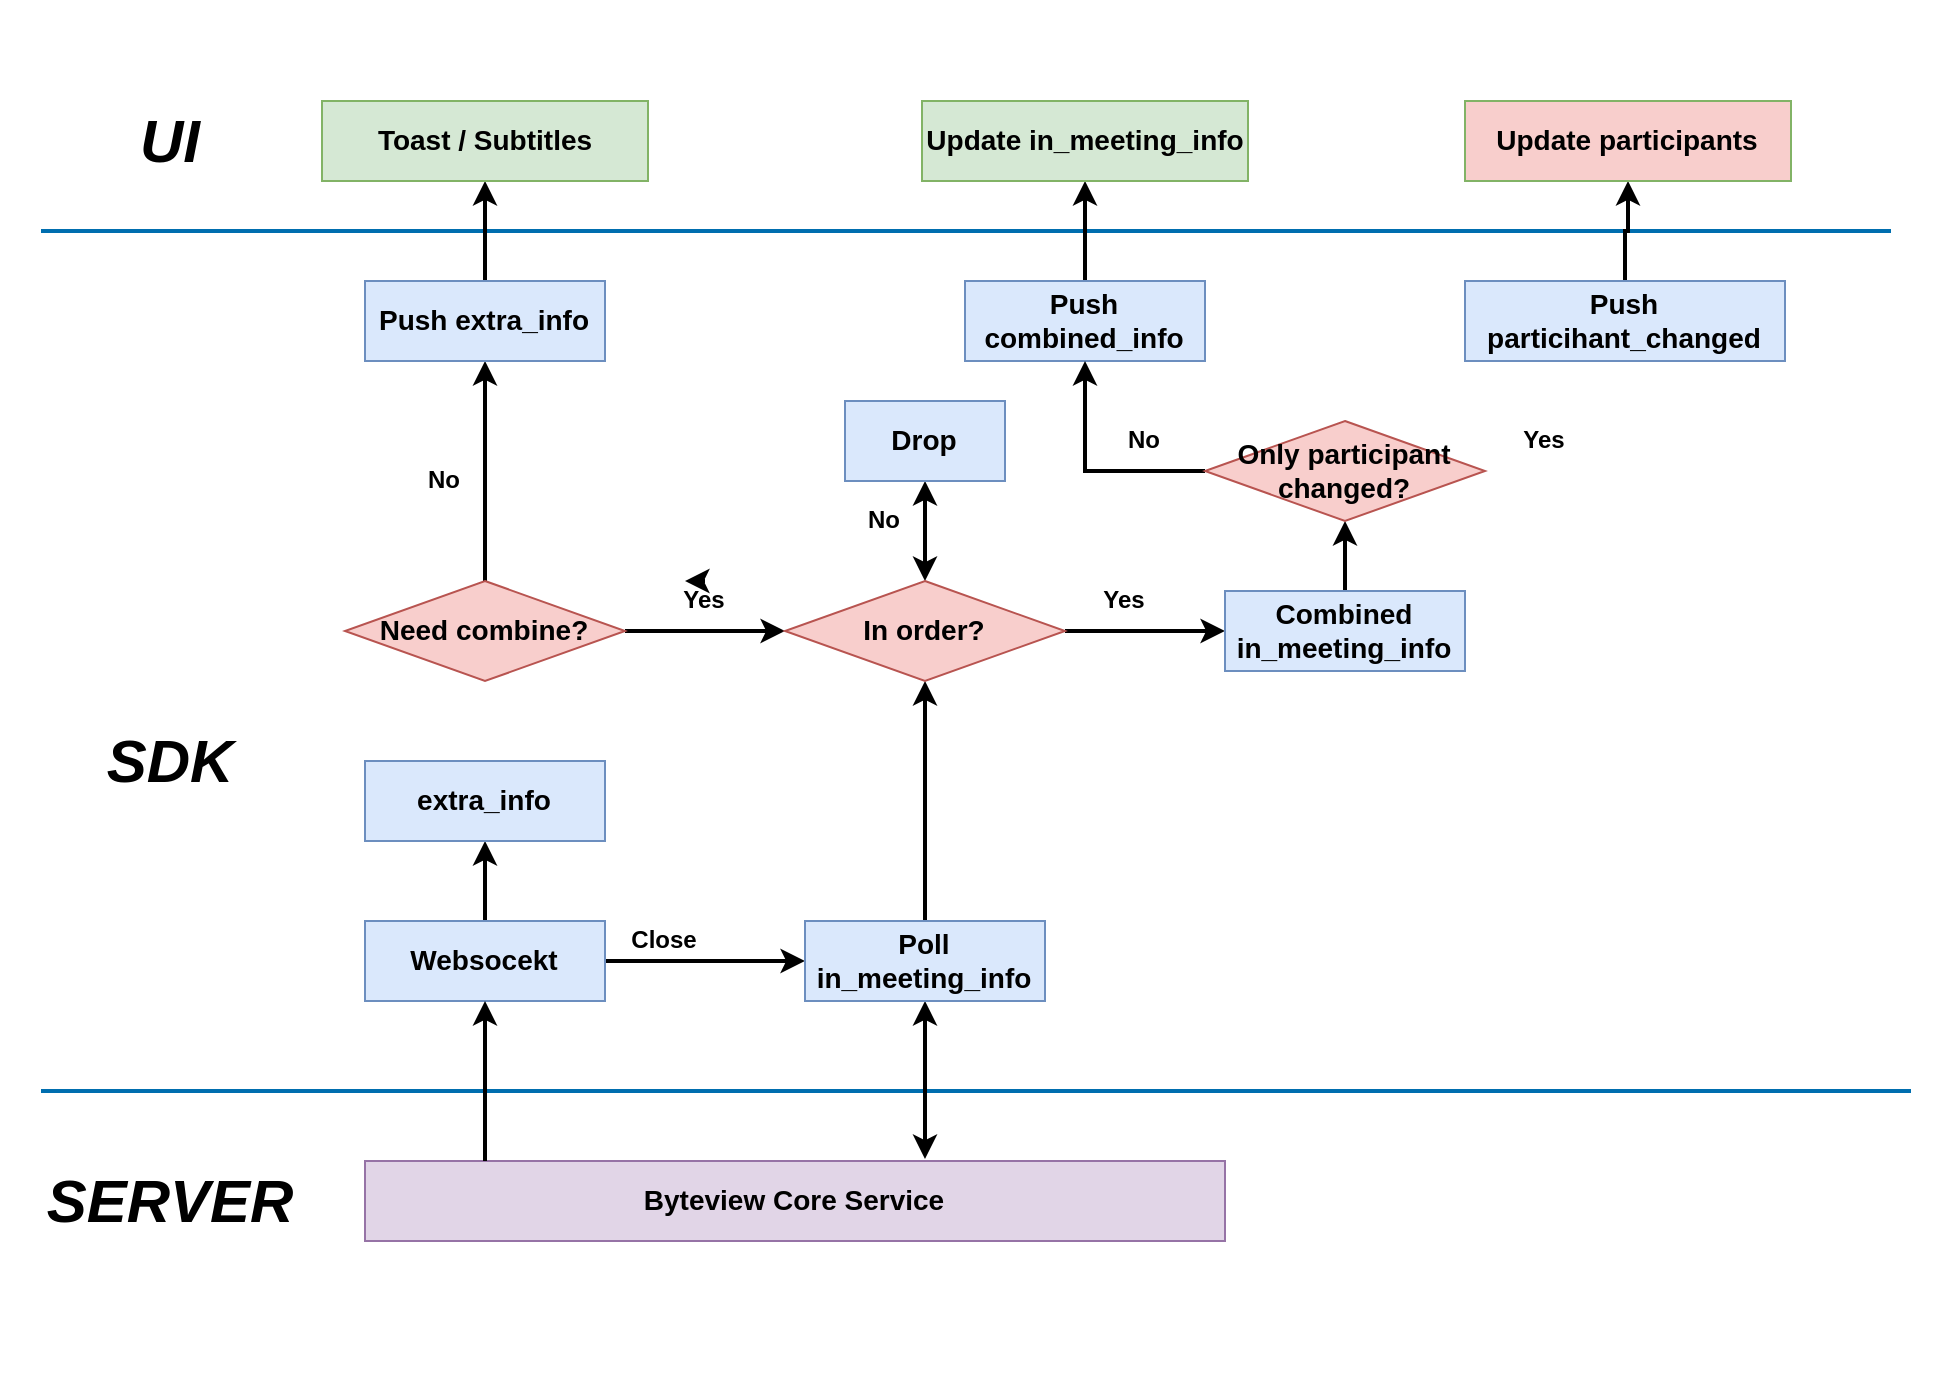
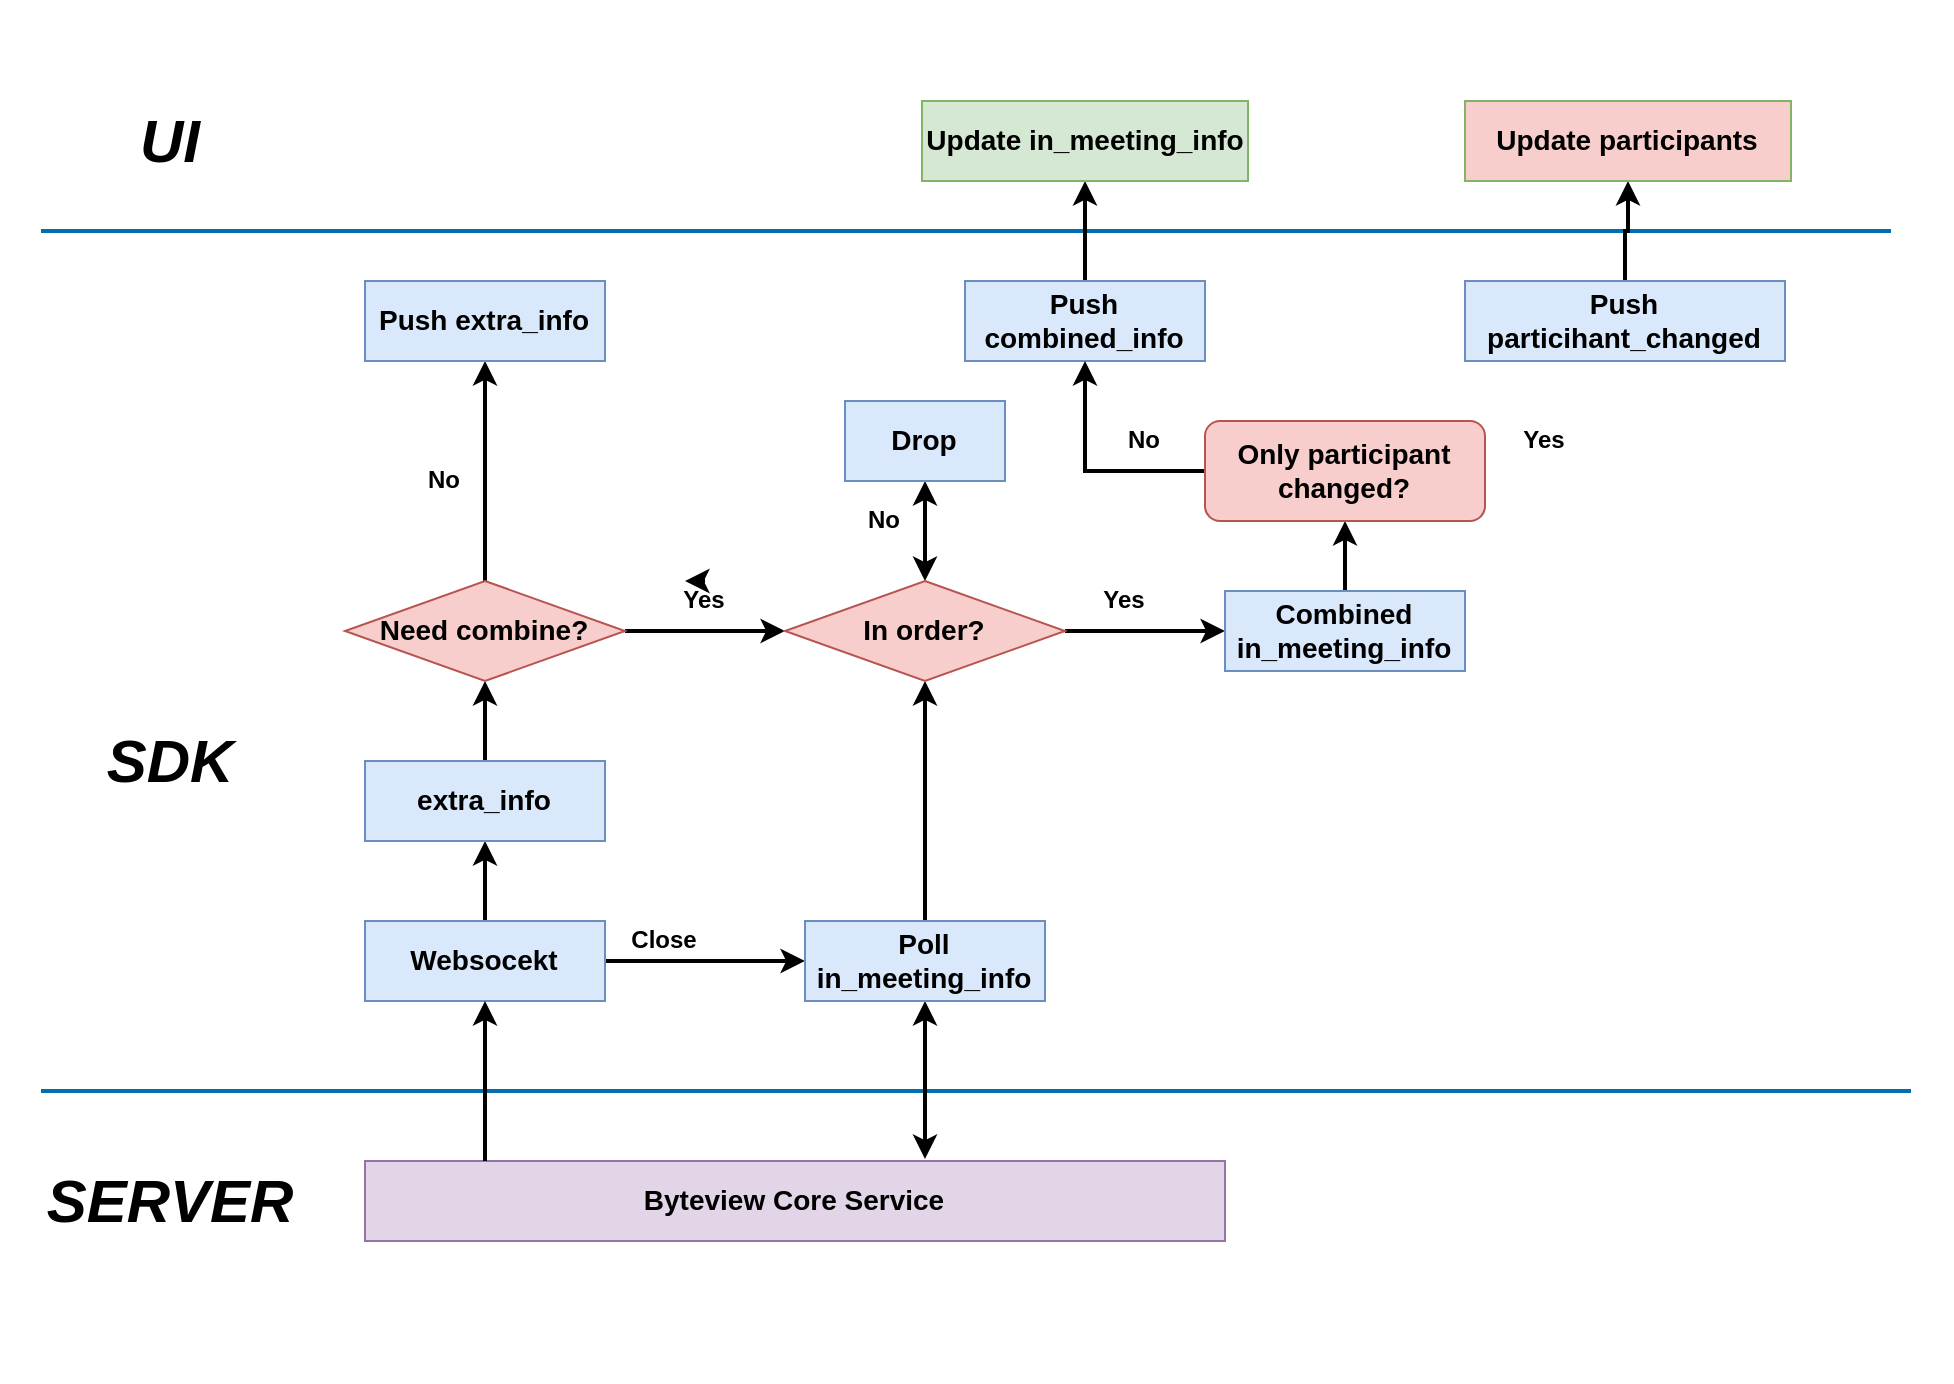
node "Toast / Subtitles": removed
edge "Push extra_info" -> "Toast / Subtitles": removed
node "Only participant changed?": shape diamond -> rounded rectangle
edge "extra_info" -> "Need combine?": added
